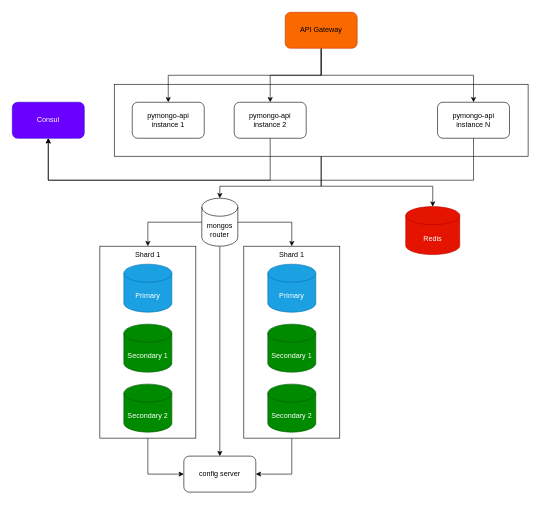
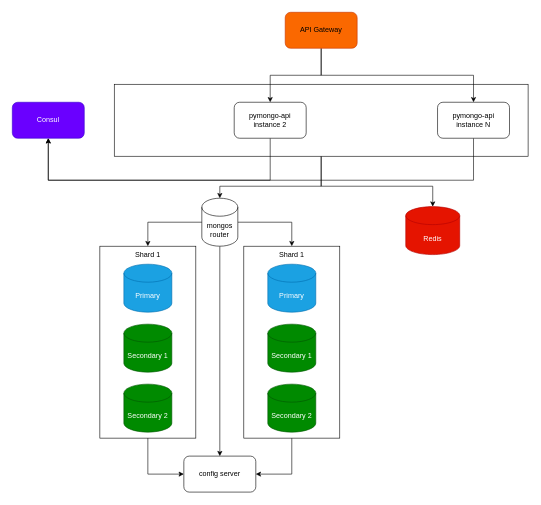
edge "API Gateway" -> "pymongo-api instance 1": removed
node "pymongo-api instance 1": removed
